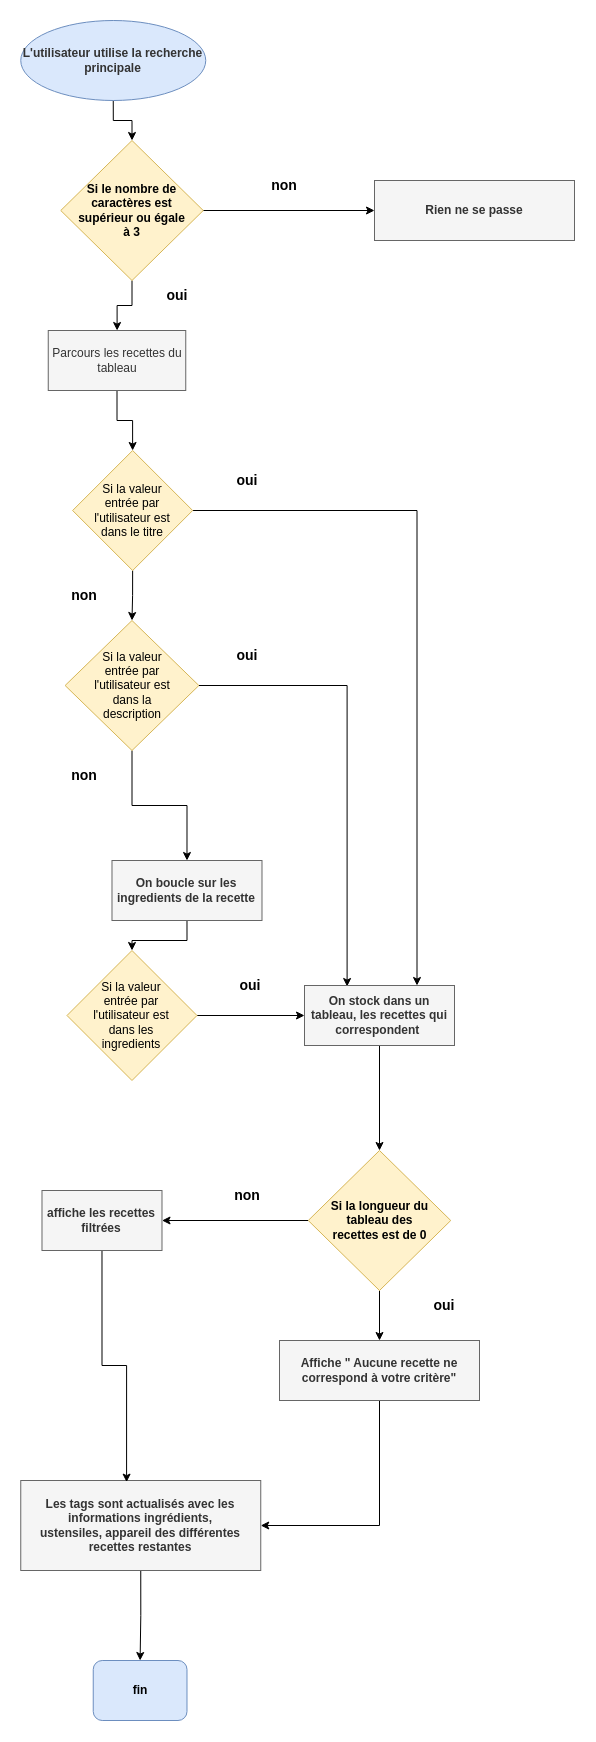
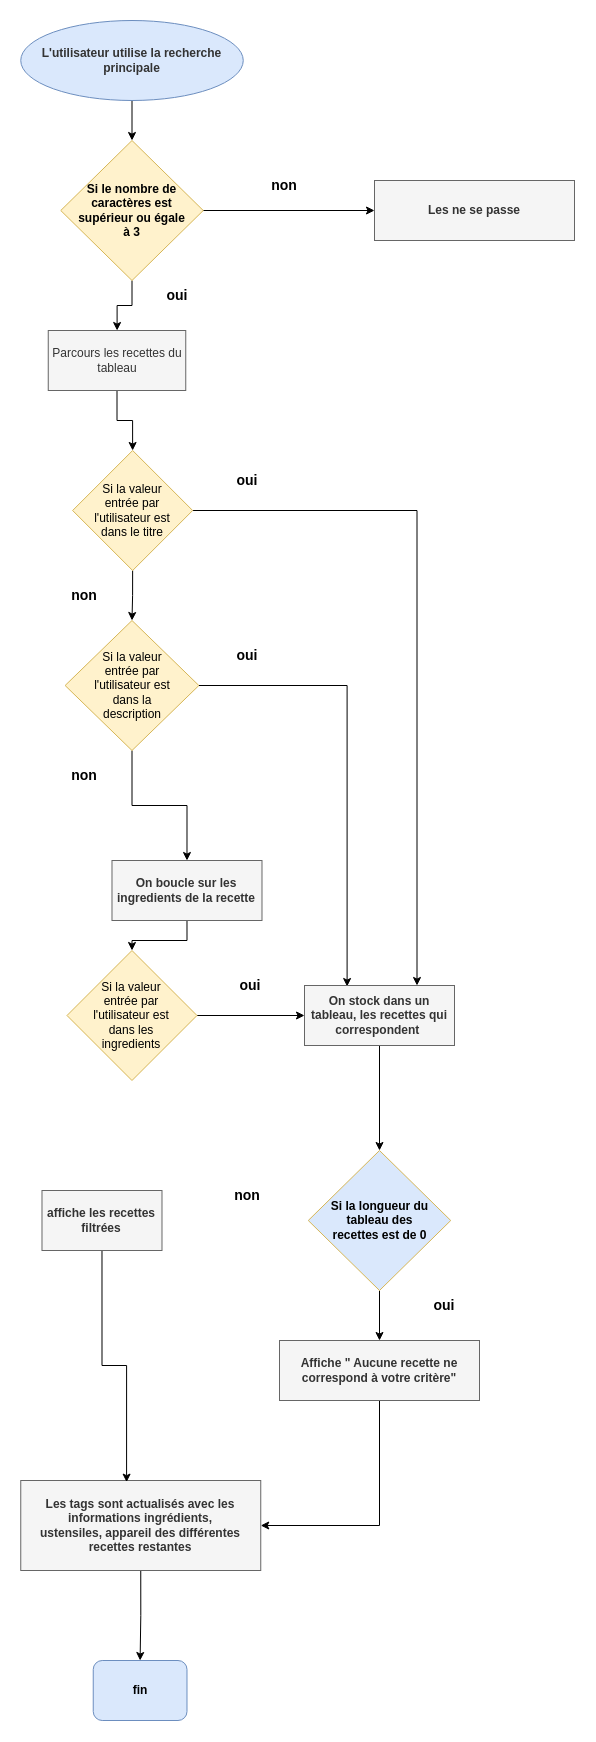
node "L'utilisateur utilise la recherche principale": size 185x80 -> 223x80
node "Rien ne se passe": label "Rien ne se passe" -> "Les ne se passe"
edge "Si la longueur du tableau des recettes est de 0" -> "affiche les recettes filtrées": removed
node "Si la longueur du tableau des recettes est de 0": fillcolor #fff2cc -> #dae8fc
